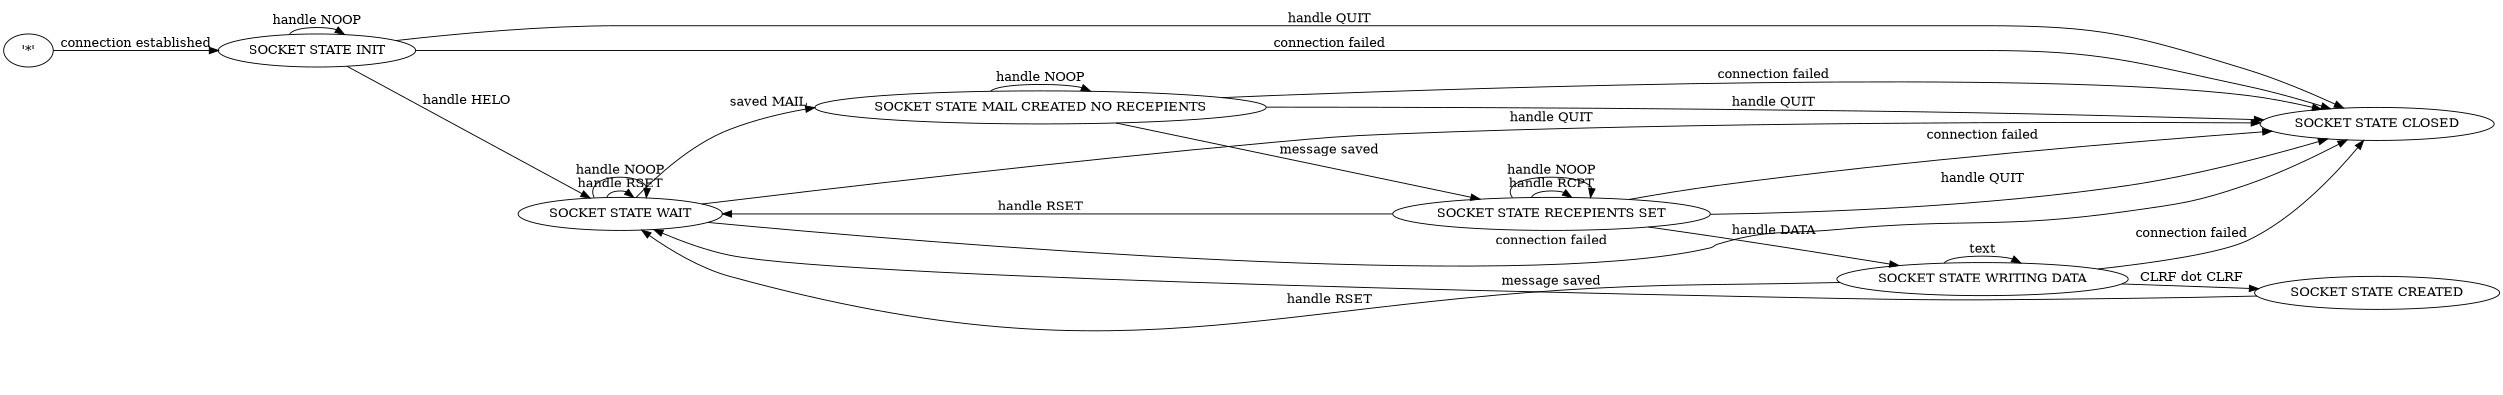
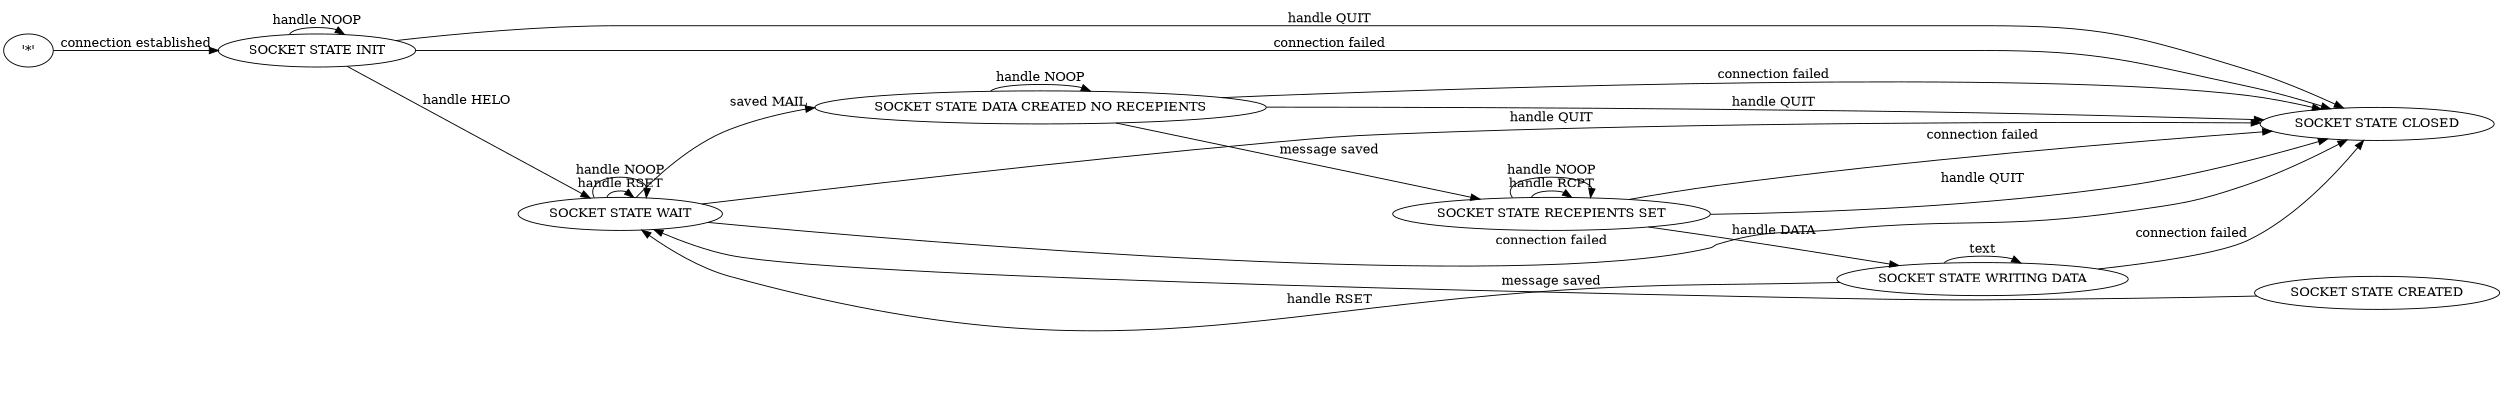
node "SOCKET STATE MAIL CREATED NO RECEPIENTS": label "SOCKET STATE MAIL CREATED NO RECEPIENTS" -> "SOCKET STATE DATA CREATED NO RECEPIENTS"
edge "SOCKET STATE RECEPIENTS SET" -> "SOCKET STATE WAIT": removed, label "handle RSET"
edge "SOCKET STATE WRITING DATA" -> "SOCKET STATE CREATED": removed, label "CLRF dot CLRF"
